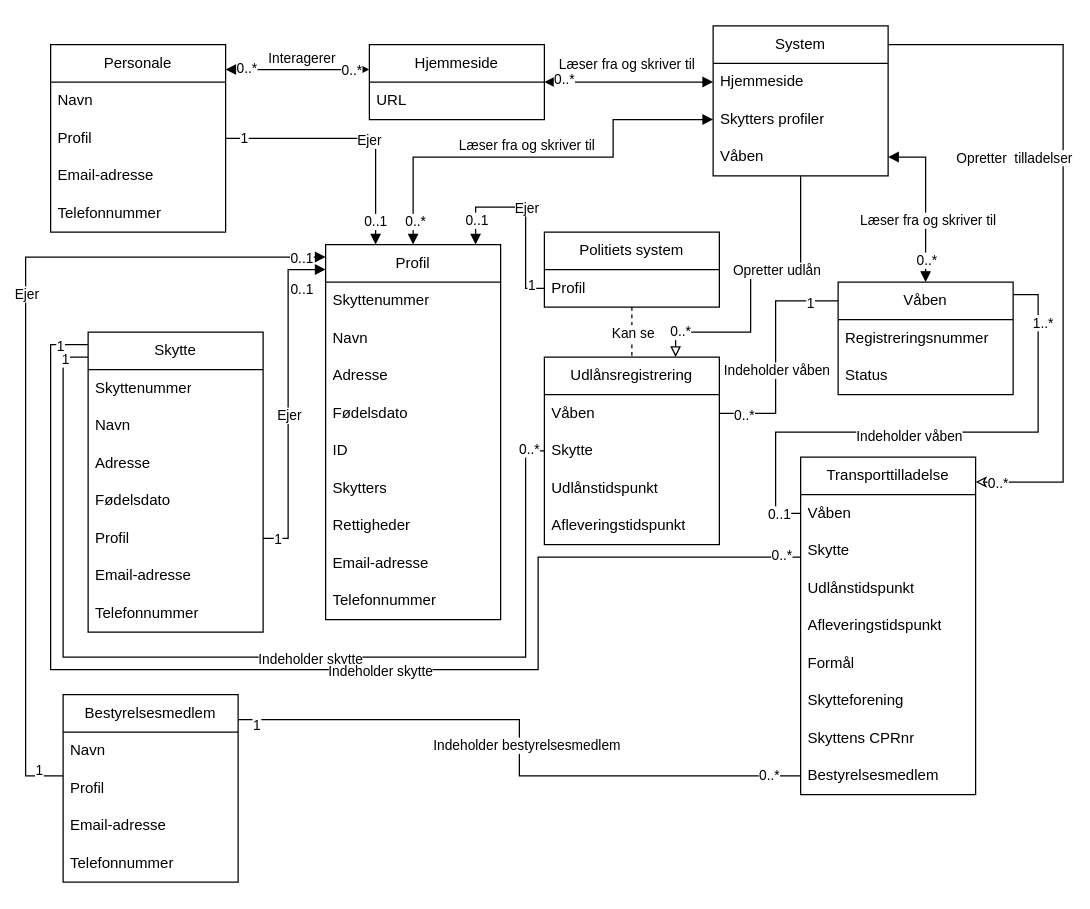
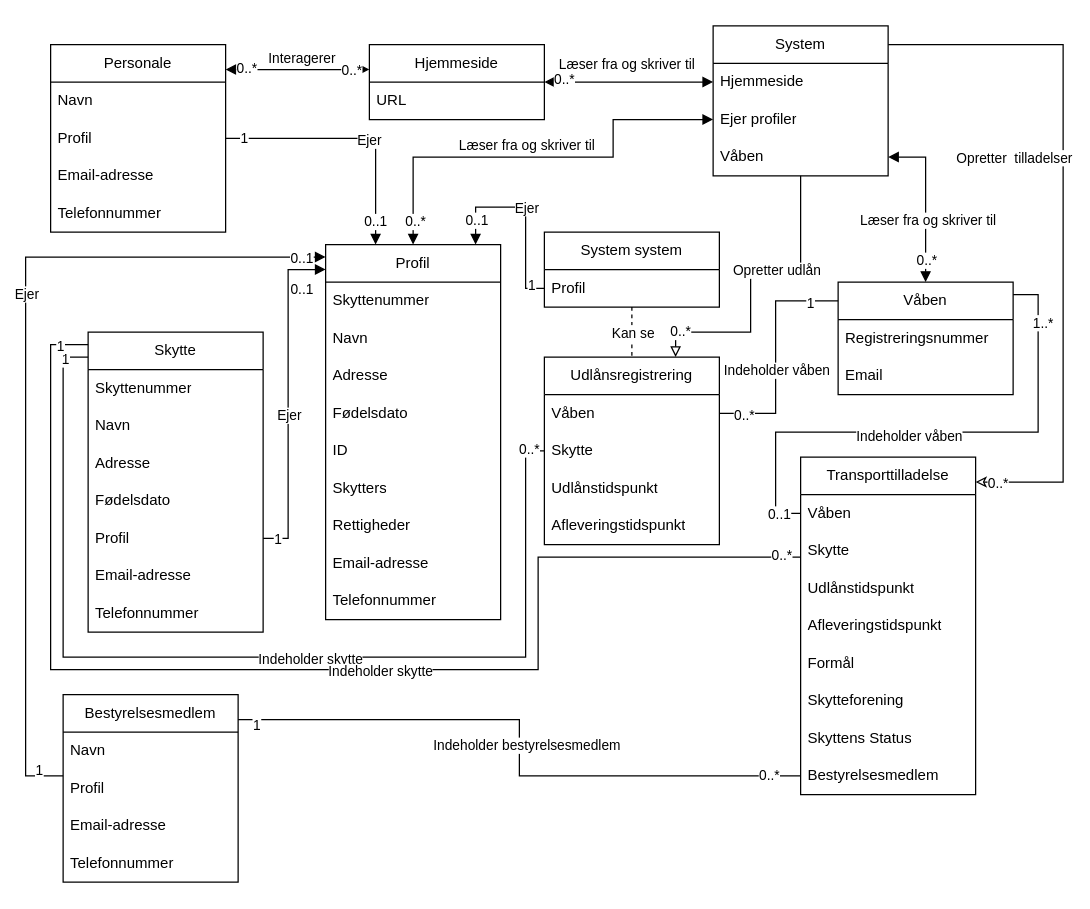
node "Skytters profiler": label "Skytters profiler" -> "Ejer profiler"
node "Politiets system": label "Politiets system" -> "System system"
node "Status": label "Status" -> "Email"
node "Skyttens CPRnr": label "Skyttens CPRnr" -> "Skyttens Status"
